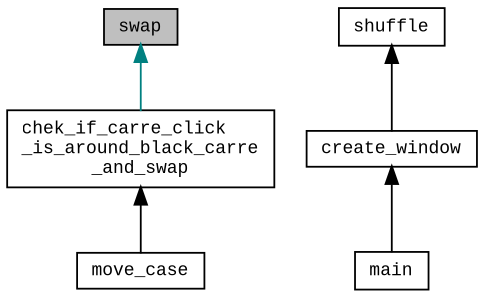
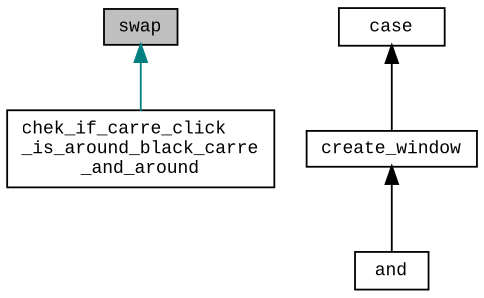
node "shuffle": label "shuffle" -> "case"
node "chek_if_carre_click _is_around_black_carre _and_swap": label "chek_if_carre_click _is_around_black_carre _and_swap" -> "chek_if_carre_click _is_around_black_carre _and_around"
node "move_case": removed
node "main": label "main" -> "and"
